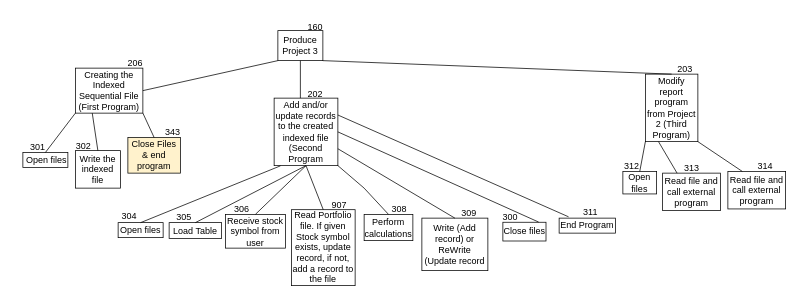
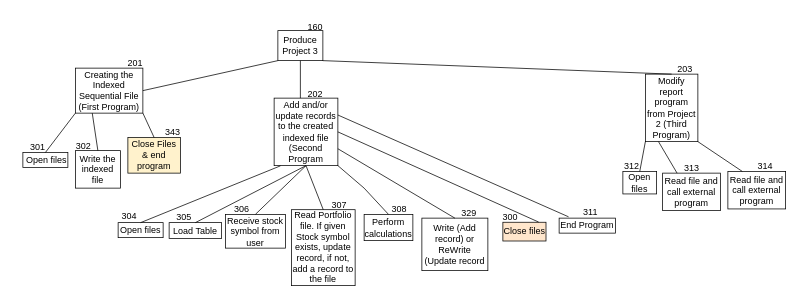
node "206": label "206" -> "201"
node "907": label "907" -> "307"
node "309": label "309" -> "329"
node "Close files": fillcolor #ffffff -> #ffe6cc
